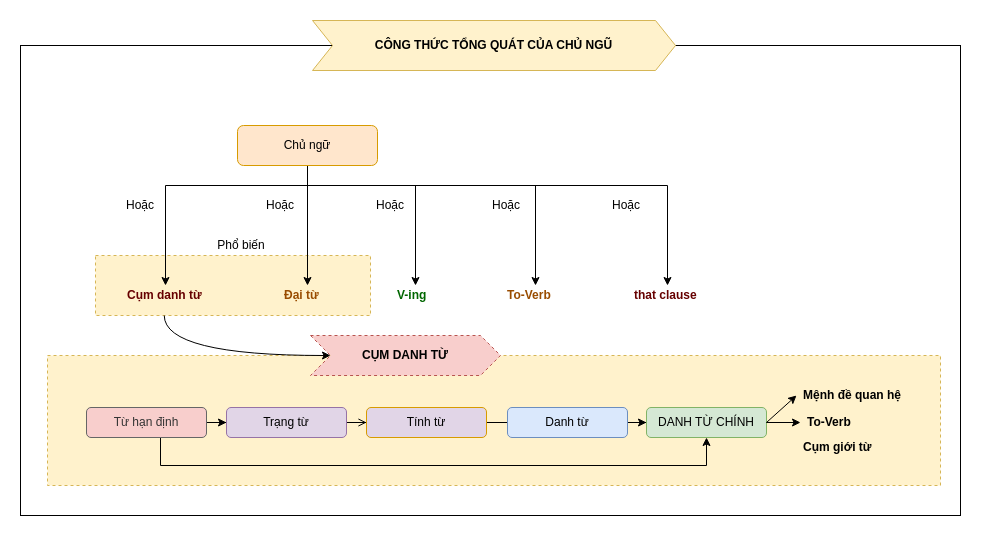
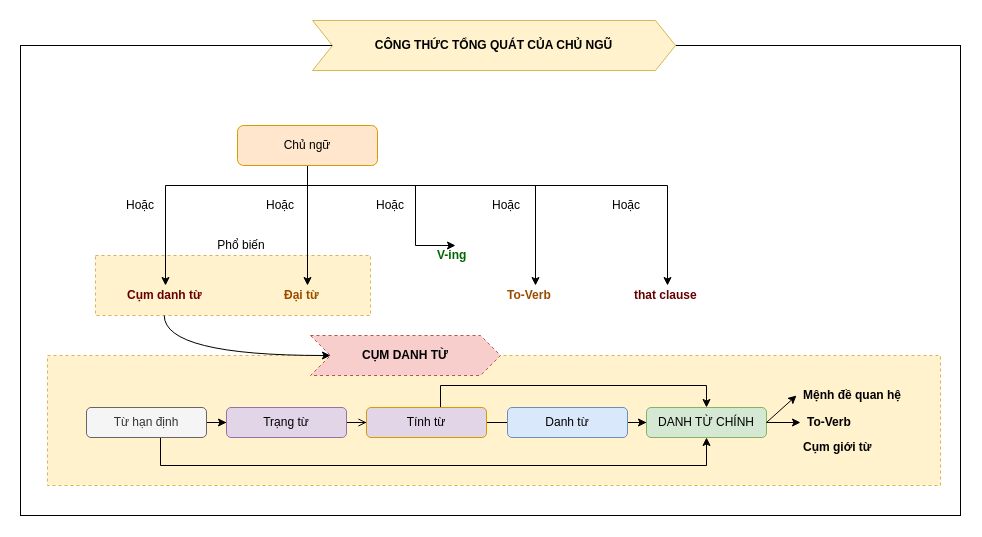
node "V-ing": moved (416, 296) -> (456, 256)
edge "Tính từ" -> "DANH TỪ CHÍNH": added
node "Từ hạn định": fillcolor #f8cecc -> #f5f5f5
